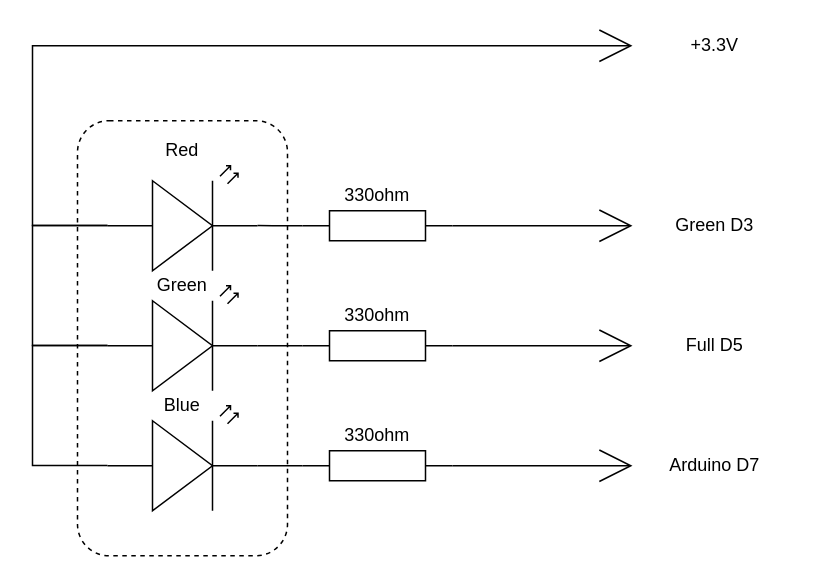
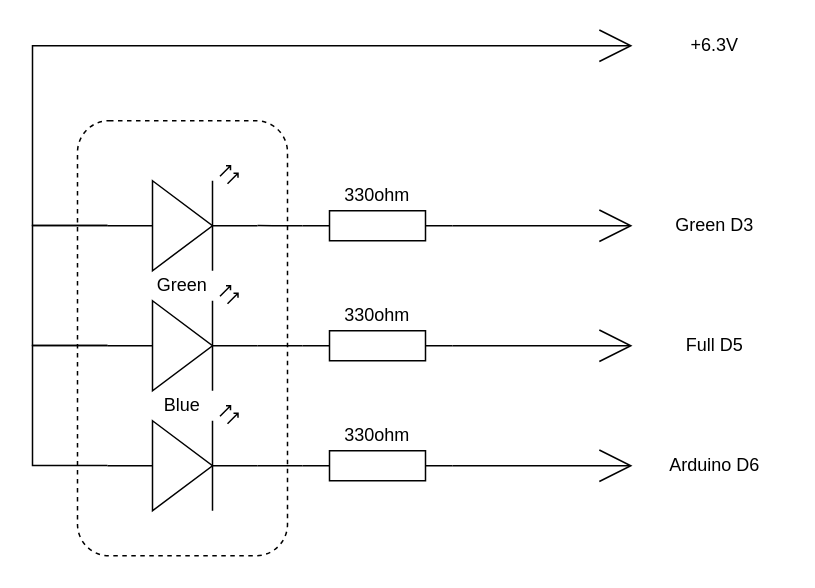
node "+3.3V": label "+3.3V" -> "+6.3V"
node "Red": removed
node "Arduino D7": label "Arduino D7" -> "Arduino D6"
